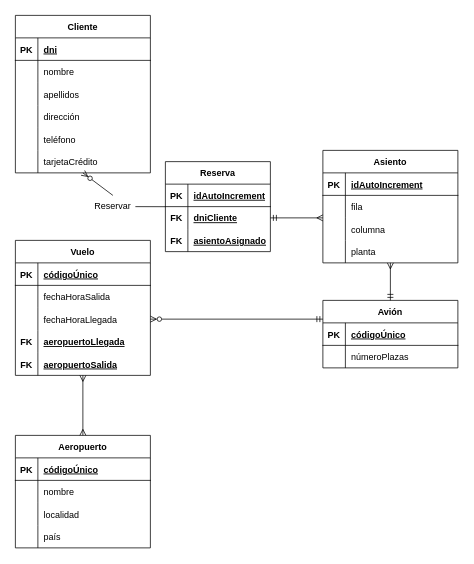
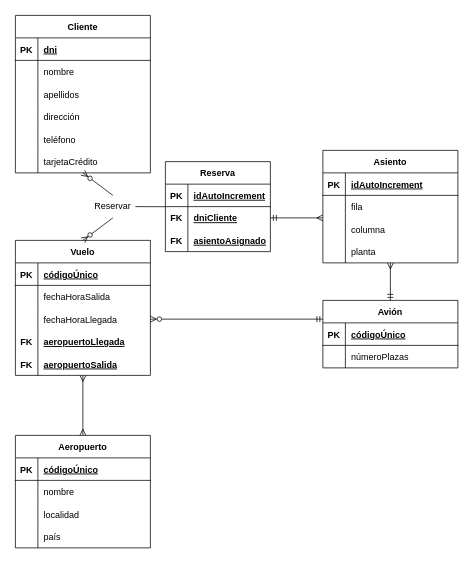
edge "Reservar" -> "Vuelo": added
